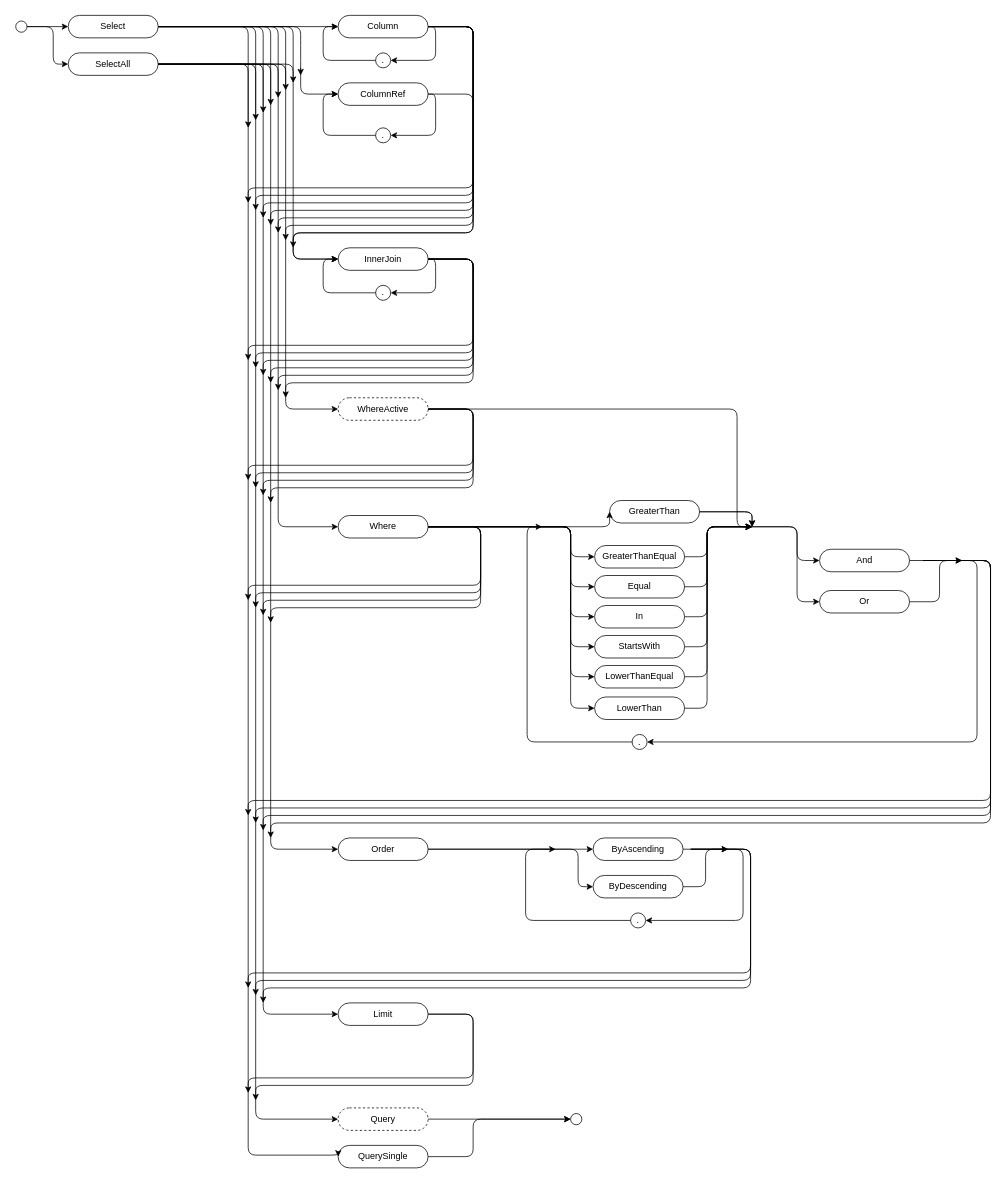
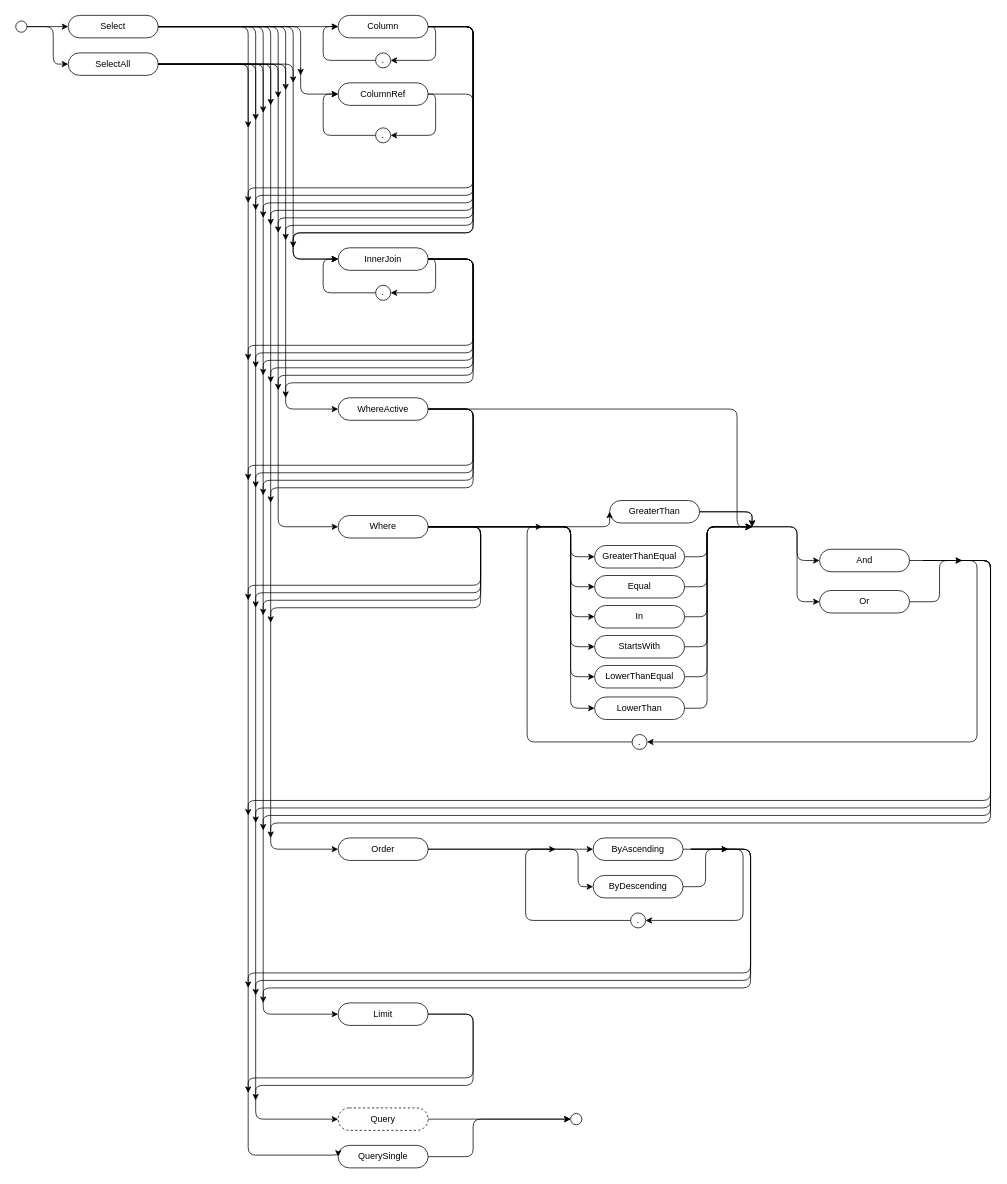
node "WhereActive": style dashed -> solid
